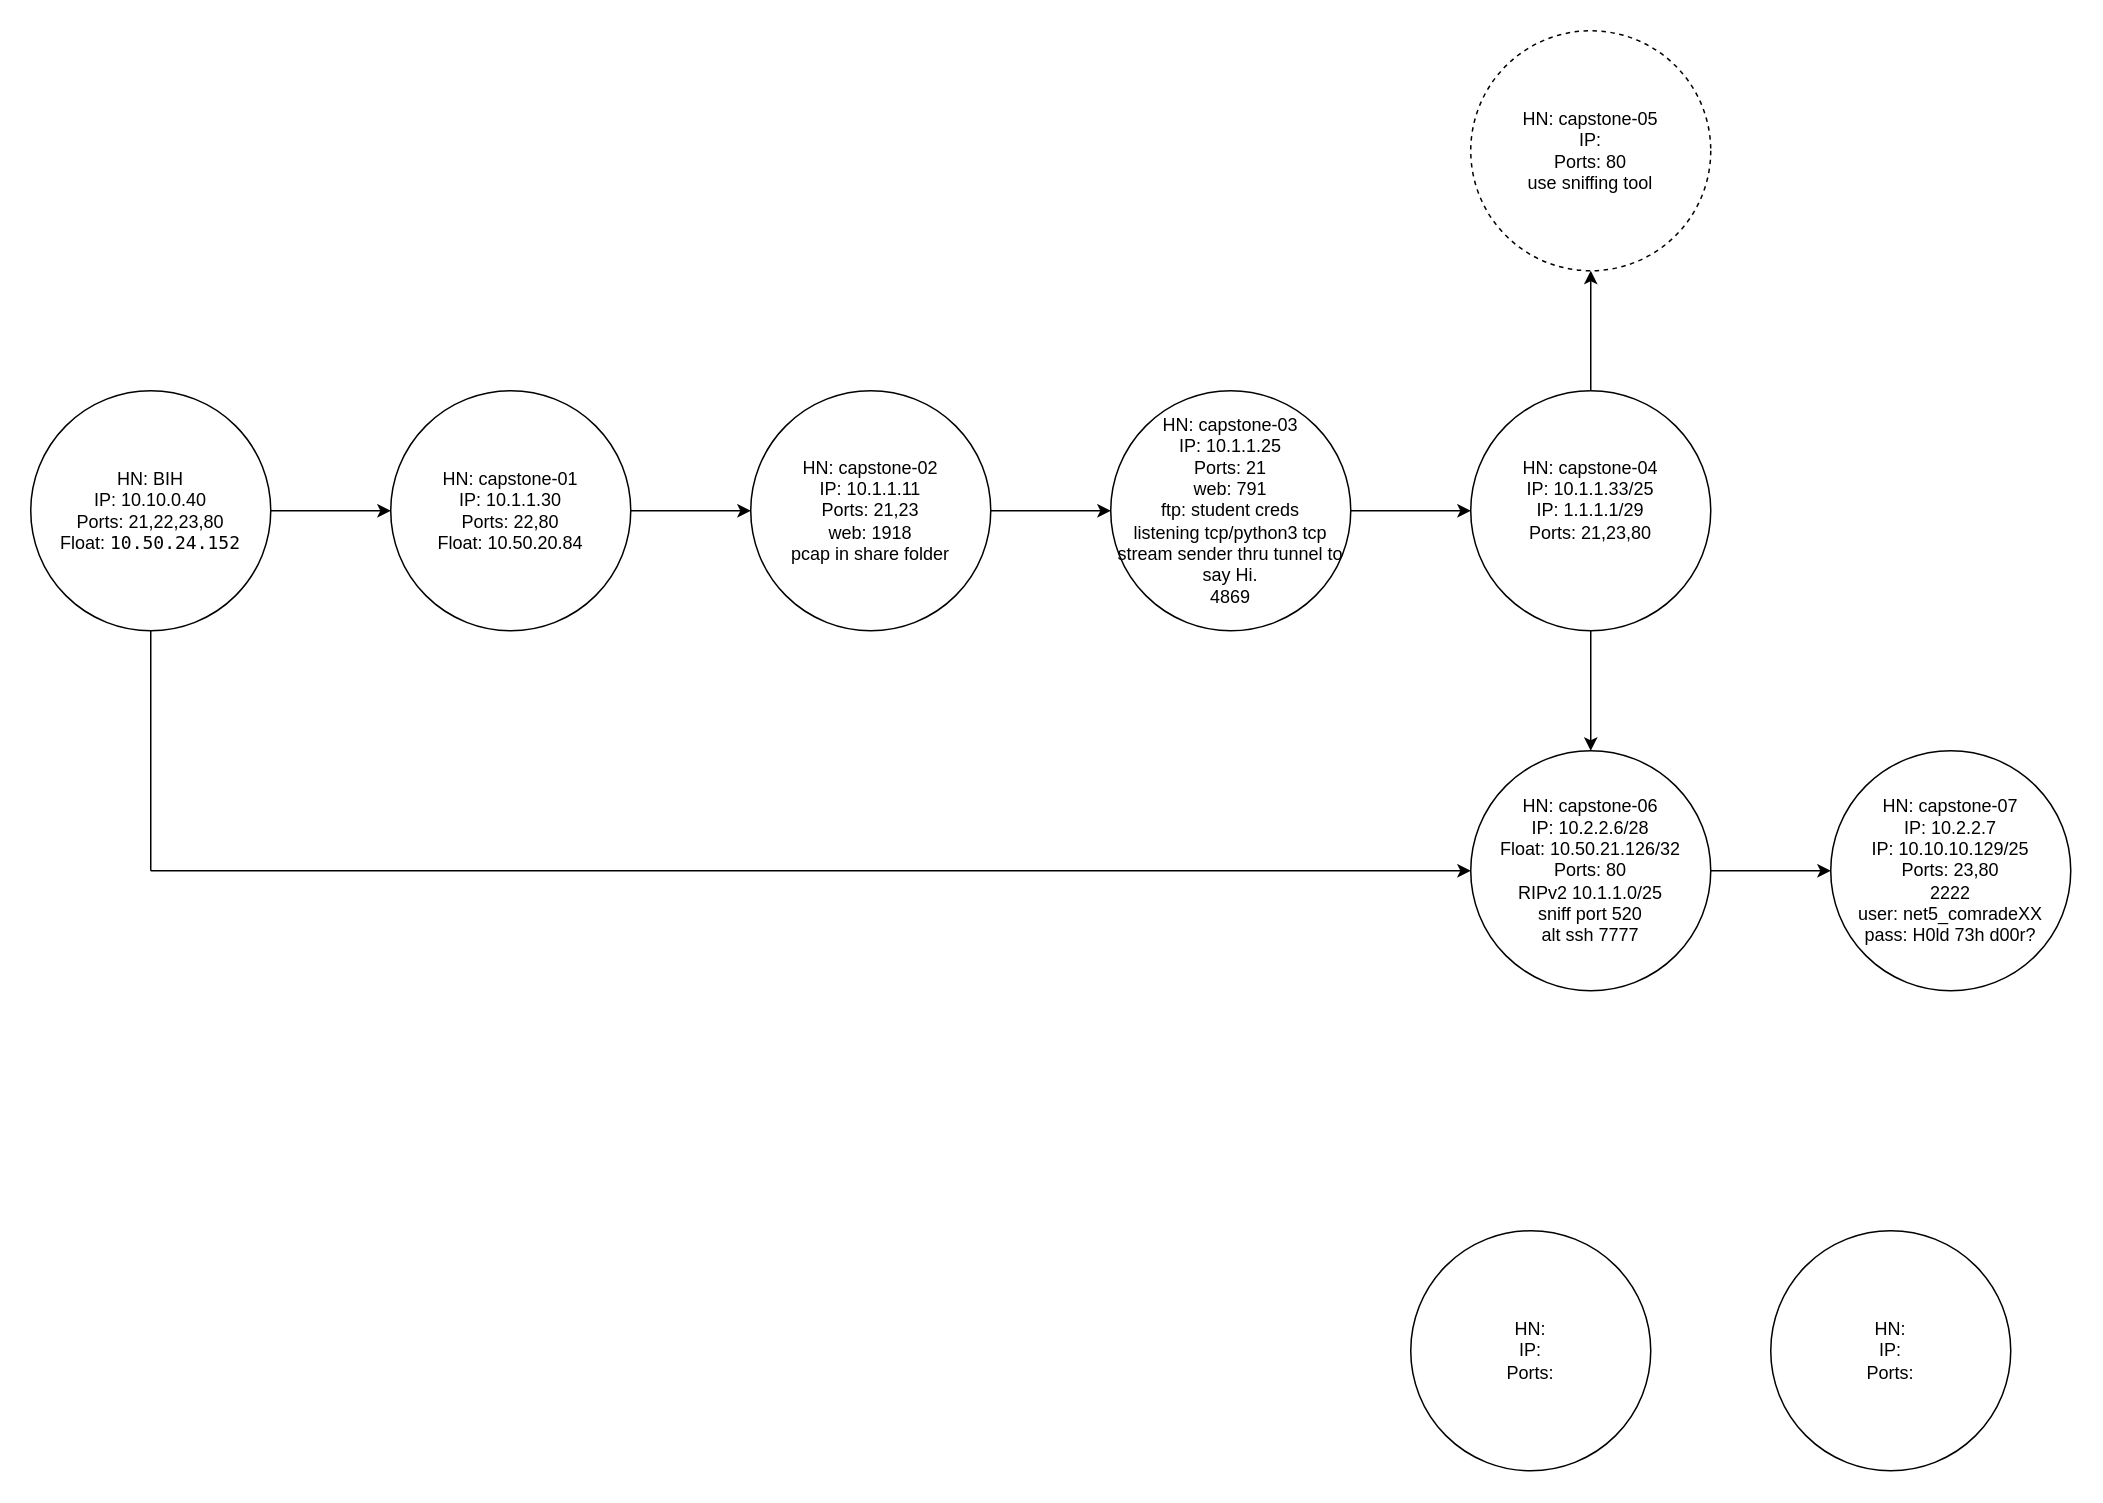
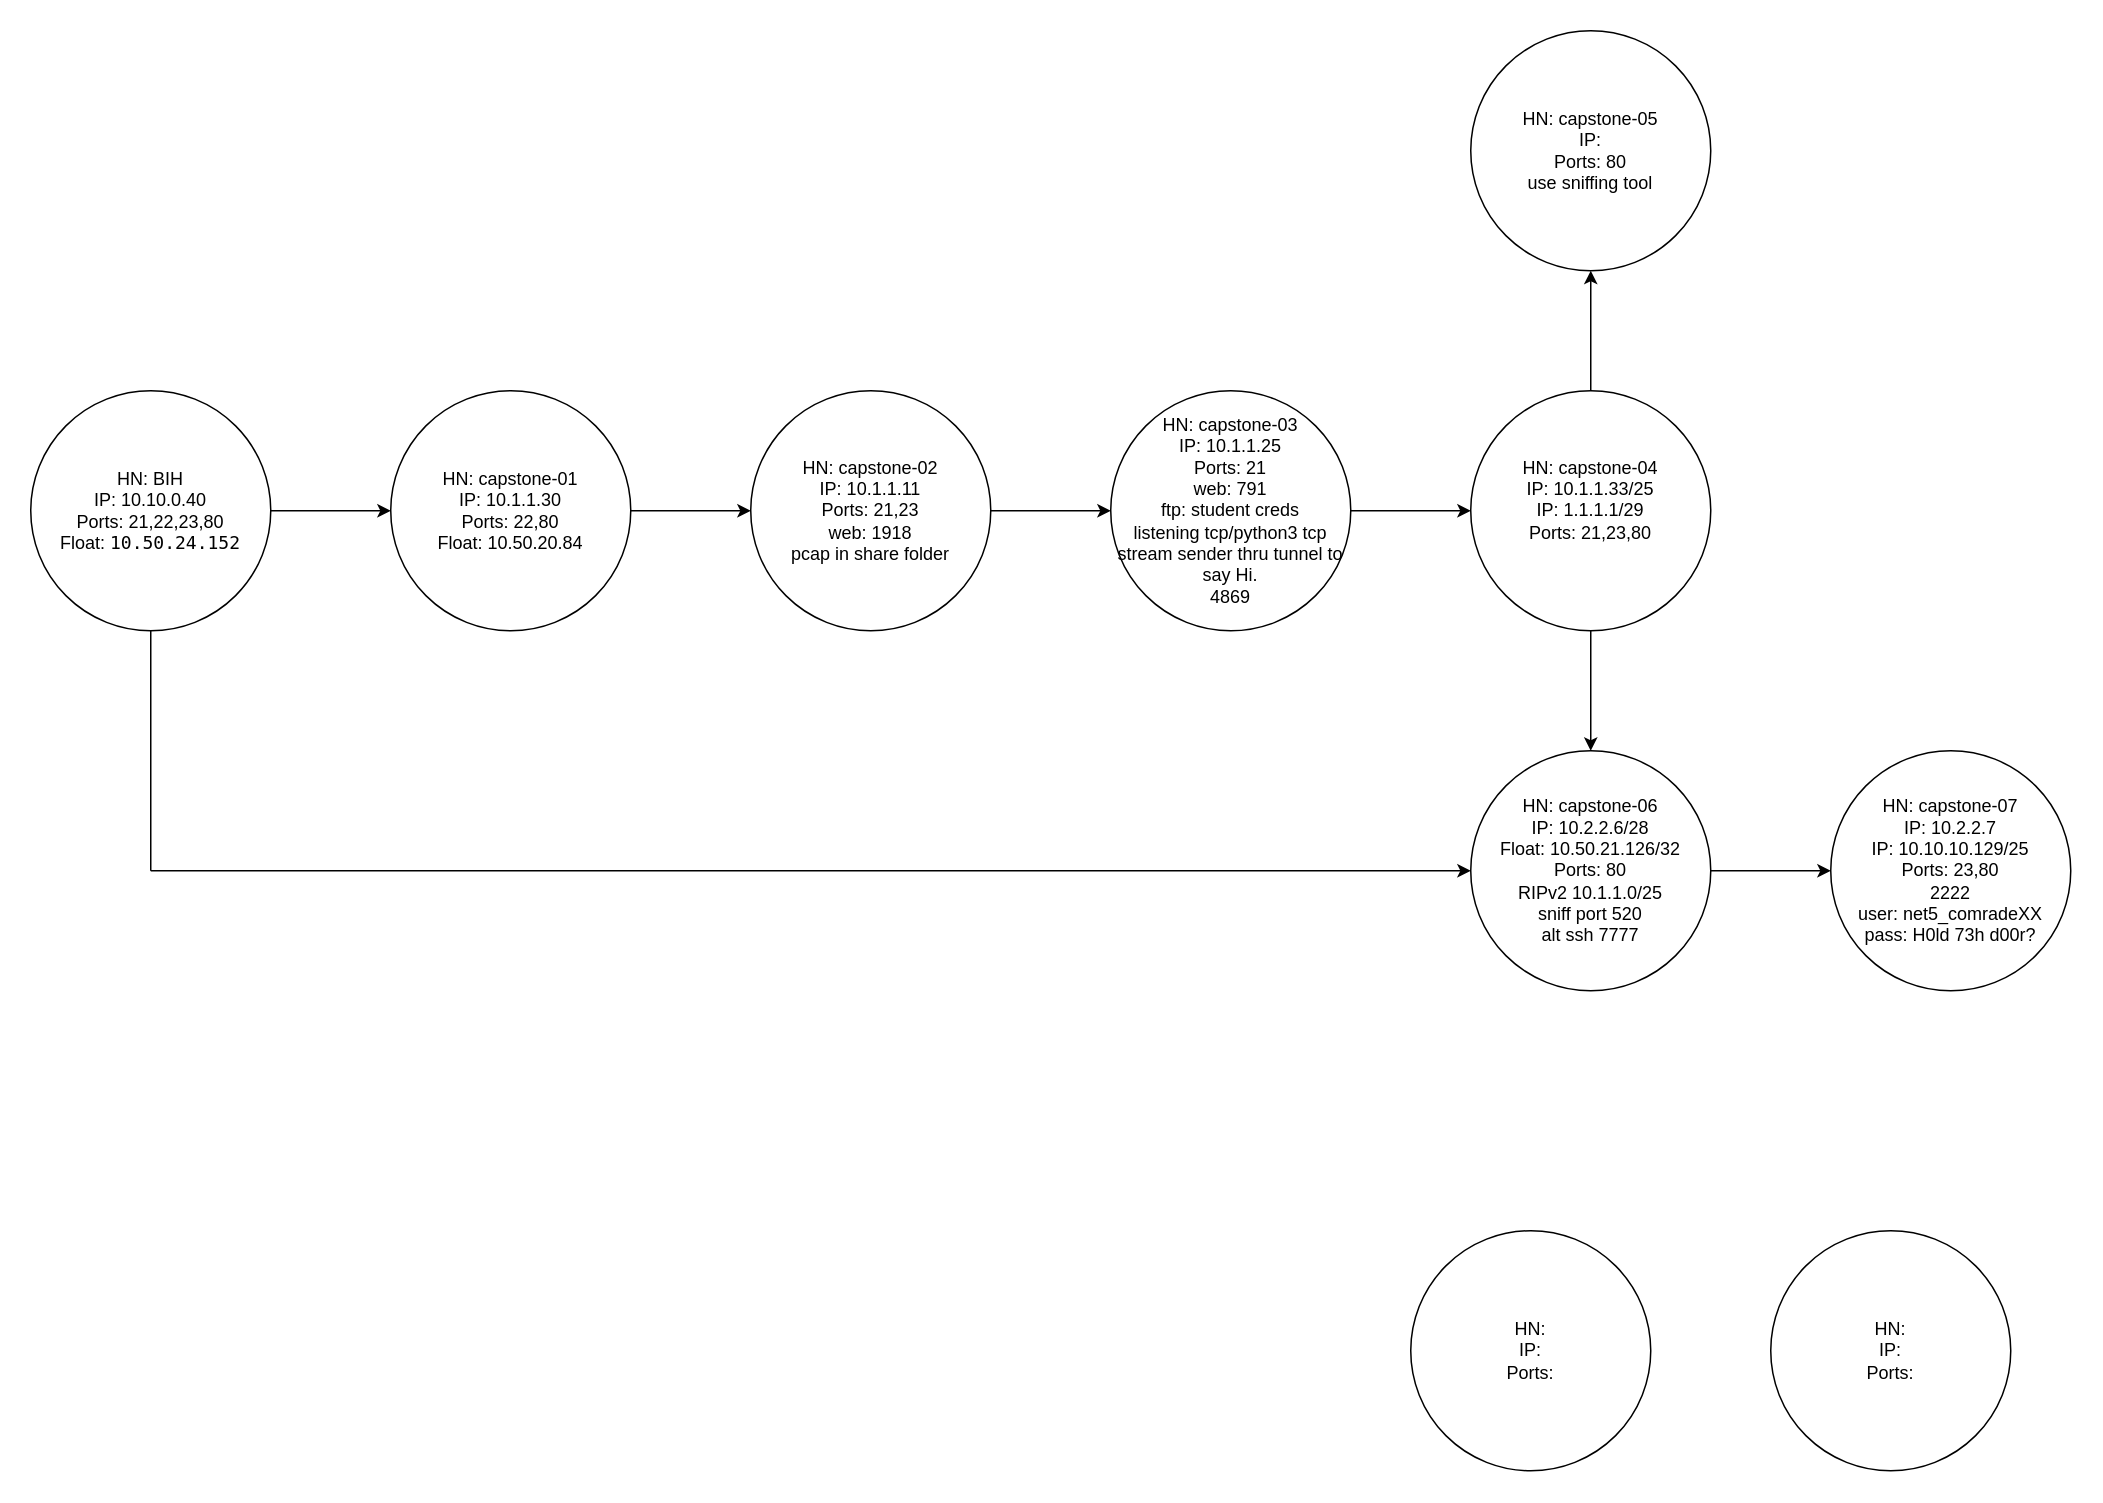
node "HN: capstone-05 IP: Ports: 80 use sniffing tool": style dashed -> solid
